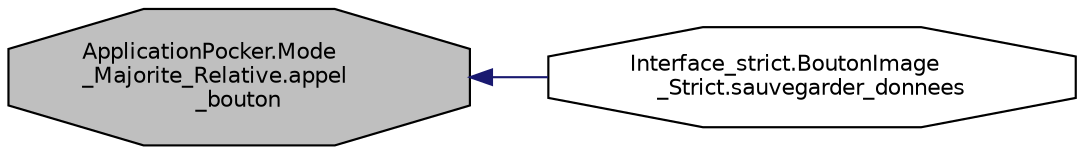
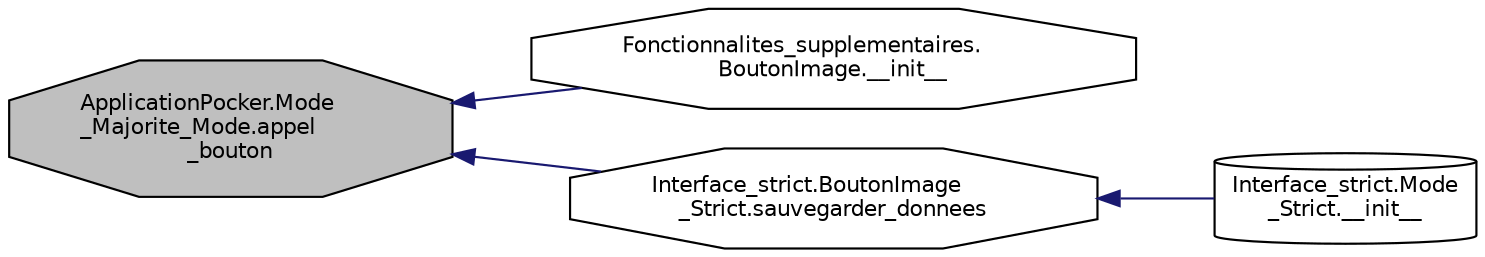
node "Fonctionnalites_supplementaires. BoutonImage.__init__": added
node "ApplicationPocker.Mode _Majorite_Relative.appel _bouton": label "ApplicationPocker.Mode _Majorite_Relative.appel _bouton" -> "ApplicationPocker.Mode _Majorite_Mode.appel _bouton"
node "Interface_strict.Mode _Strict.__init__": added
